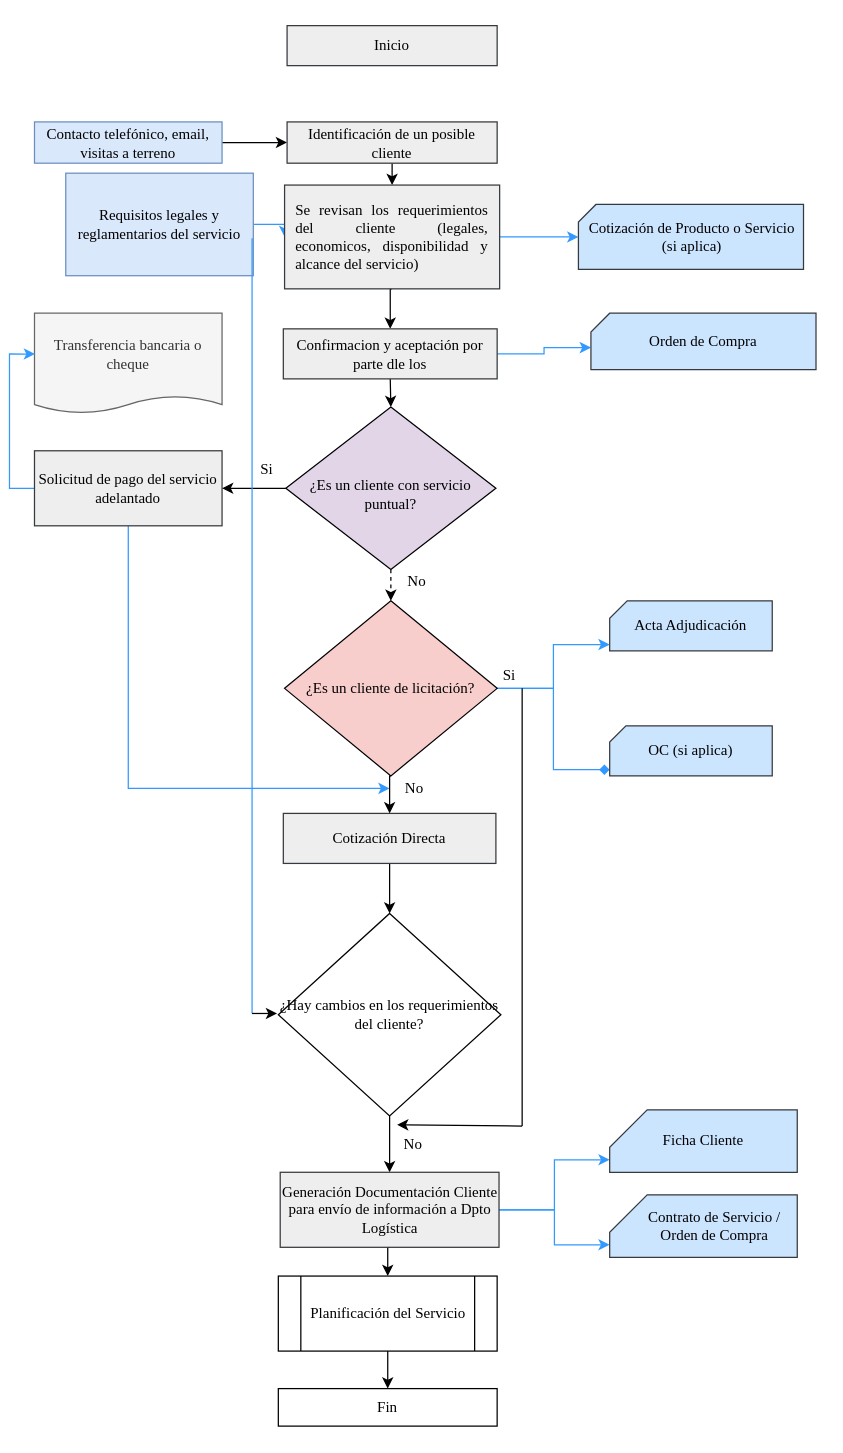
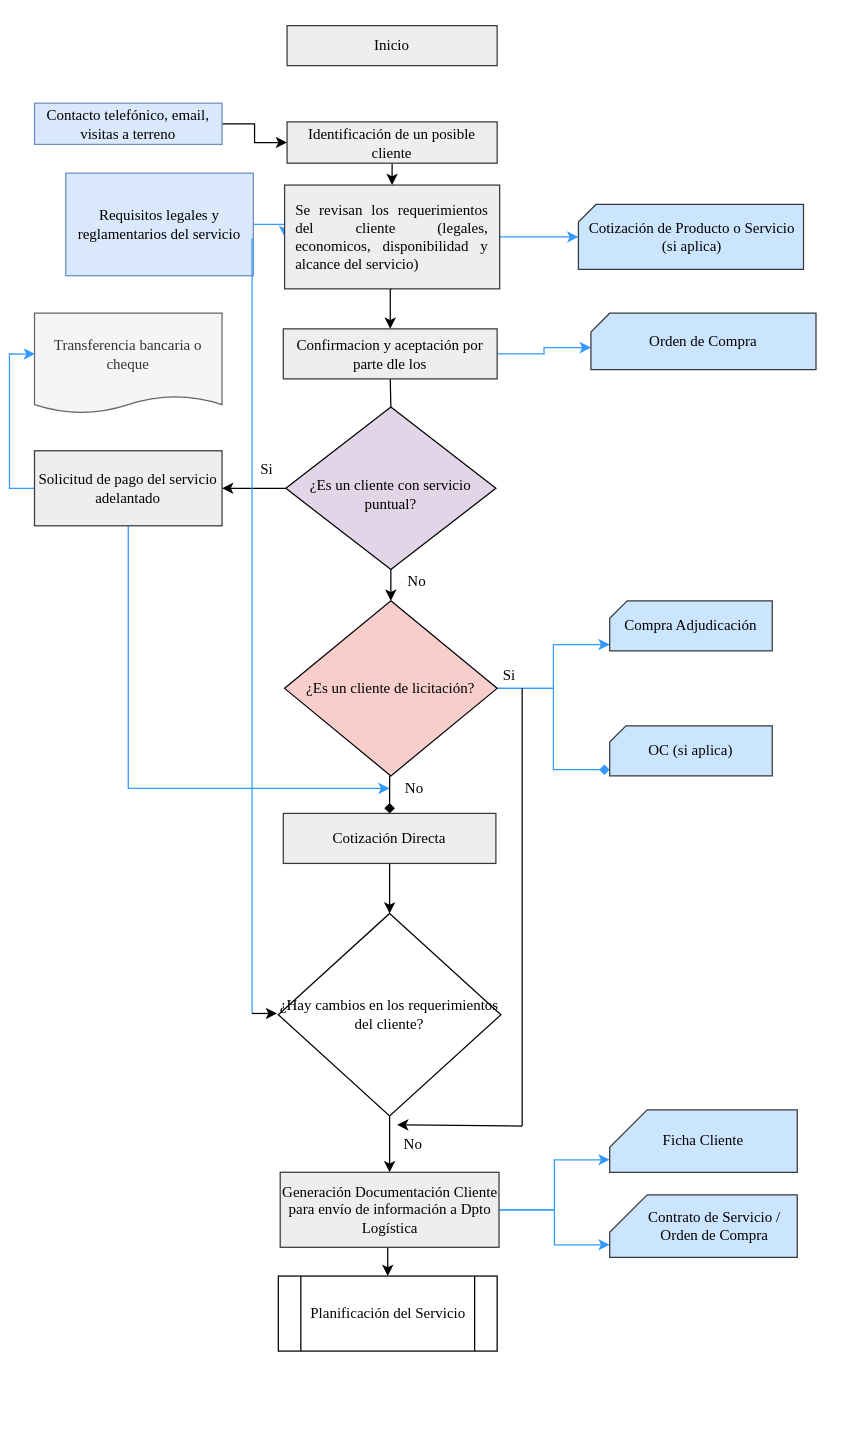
node "Contacto telefónico, email, visitas a terreno": moved (128, 143) -> (128, 124)
edge "Confirmacion y aceptación por parte dle los" -> "¿Es un cliente con servicio puntual?": arrowhead classic -> none
edge "¿Es un cliente con servicio puntual?" -> "¿Es un cliente de licitación?": style dashed -> solid
node "Acta Adjudicación": label "Acta Adjudicación" -> "Compra Adjudicación"
edge "¿Es un cliente de licitación?" -> "Cotización Directa": arrowhead classic -> diamond
edge "Planificación del Servicio" -> "Fin": removed
node "Fin": removed
